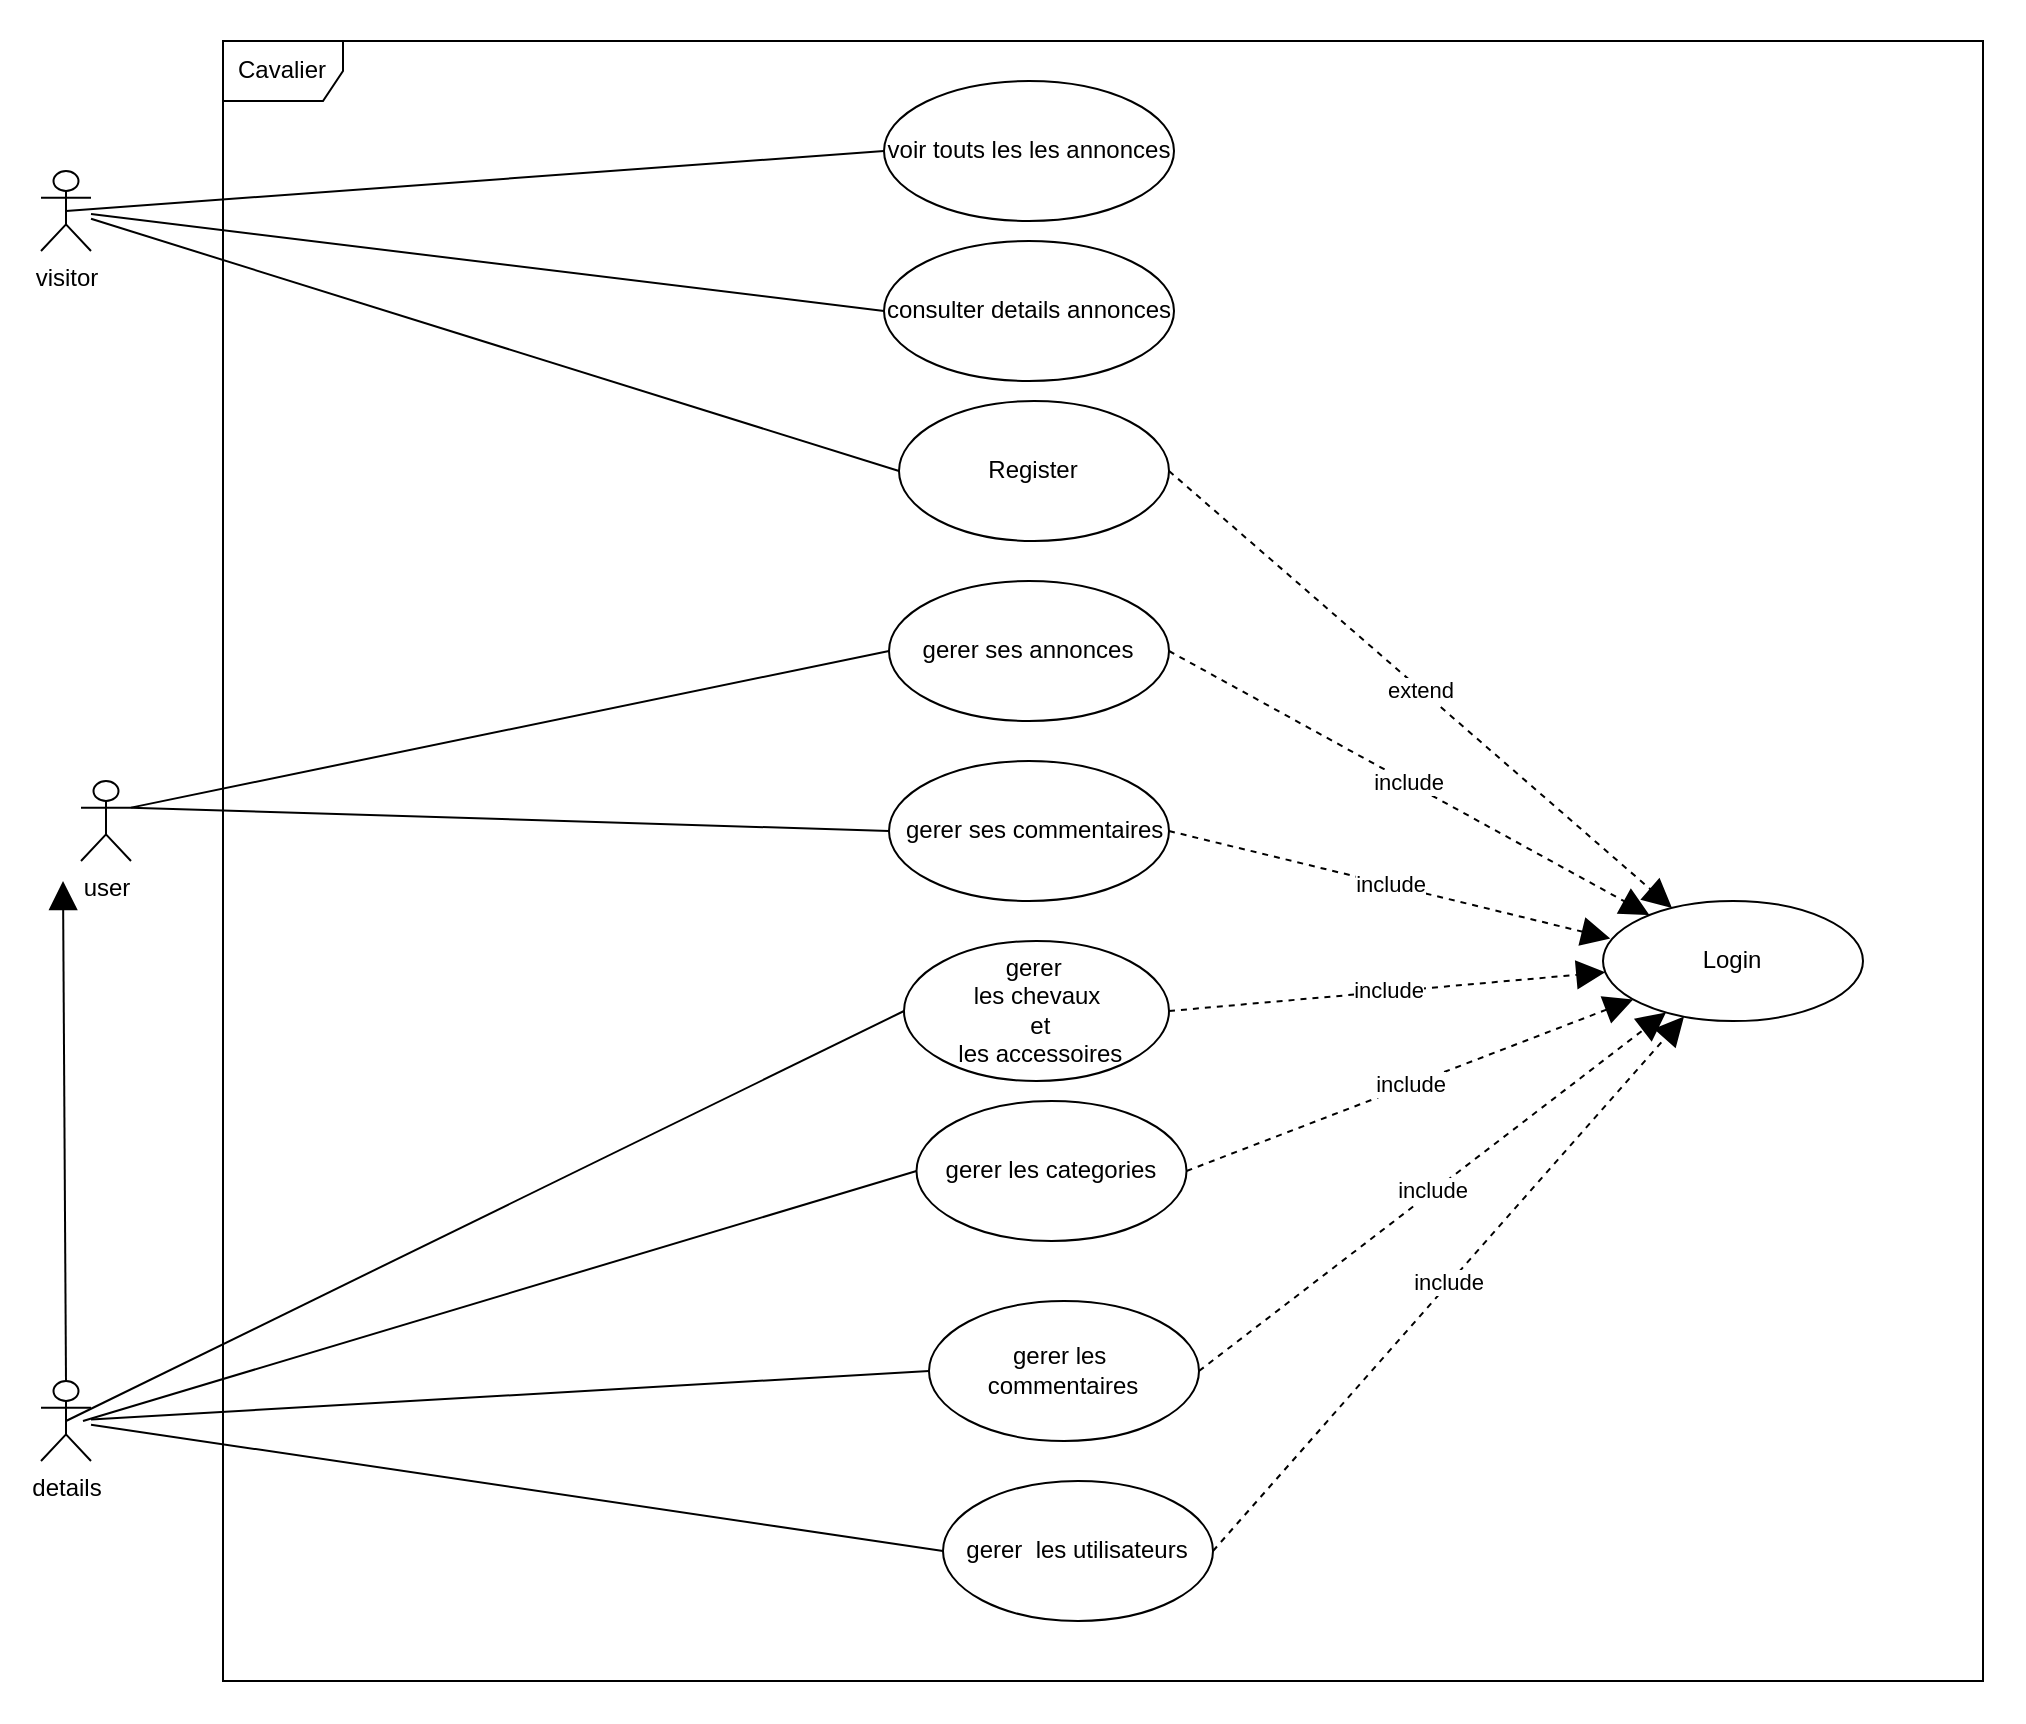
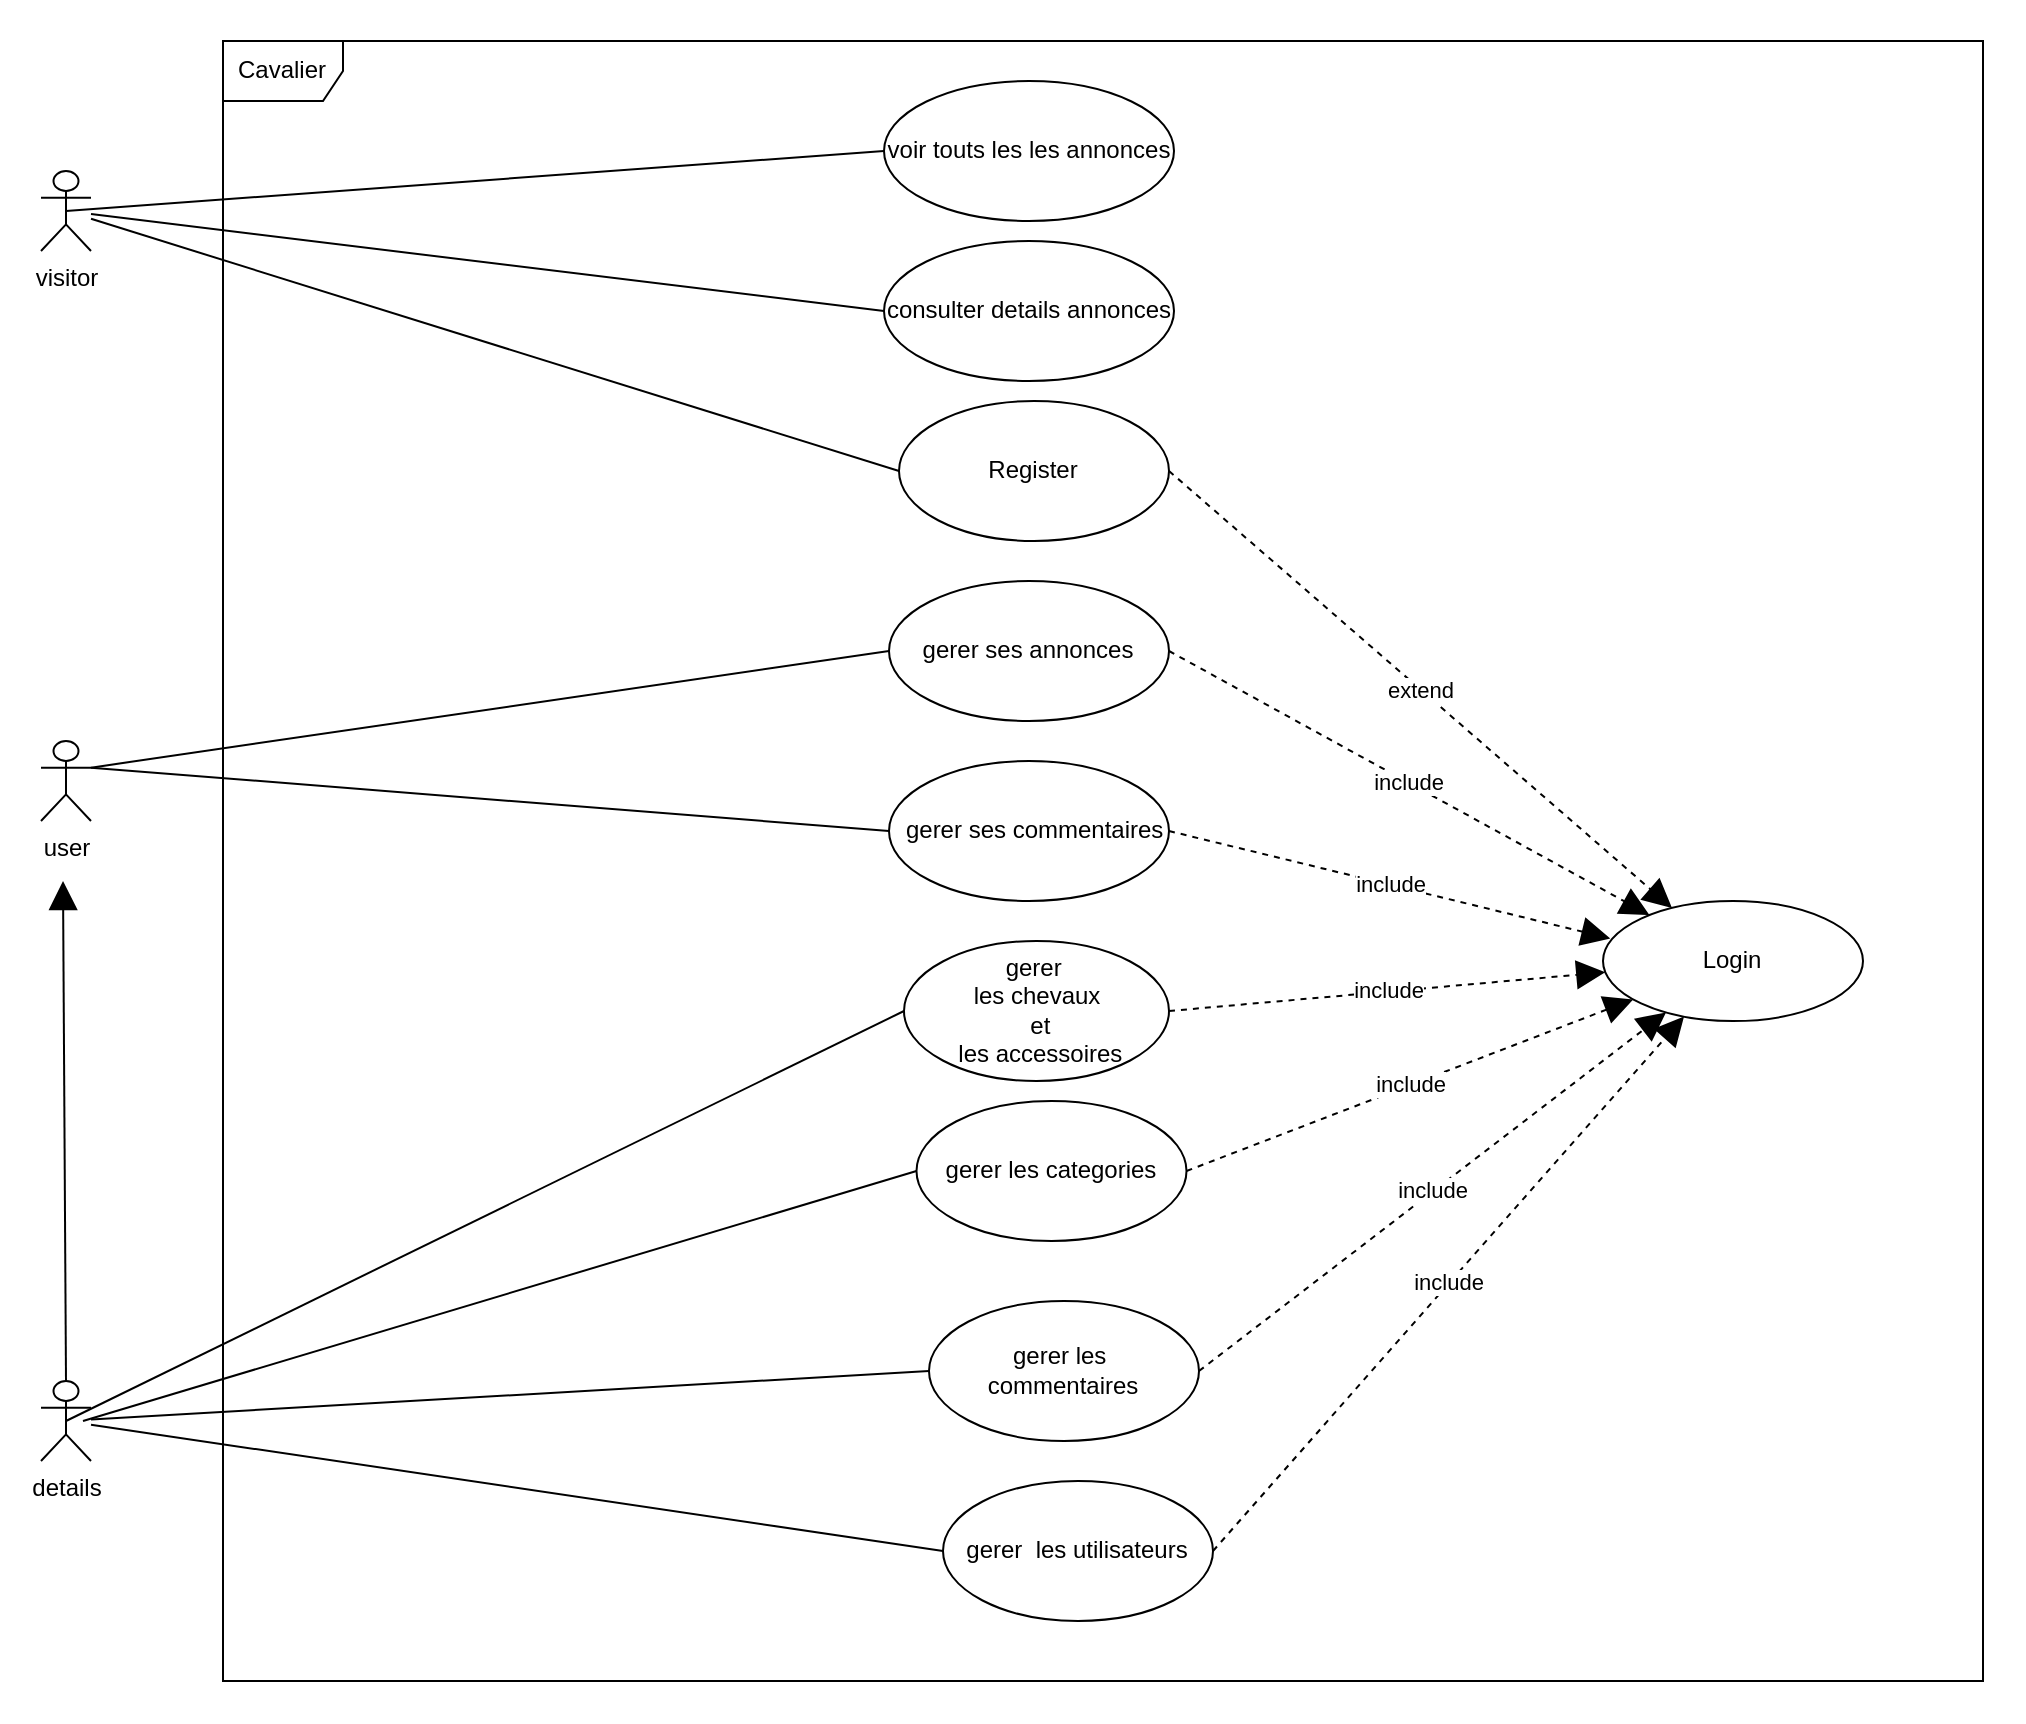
node "user": moved (106, 821) -> (66, 781)
